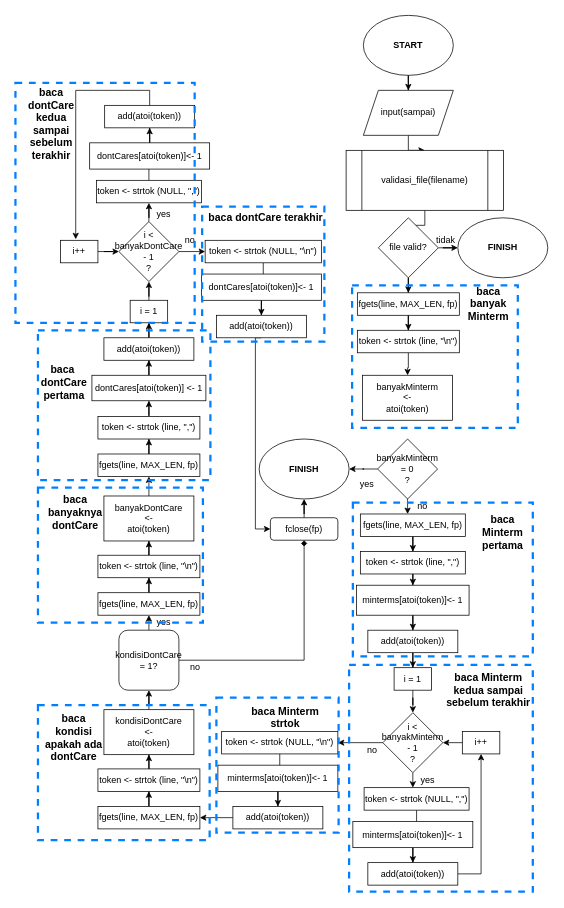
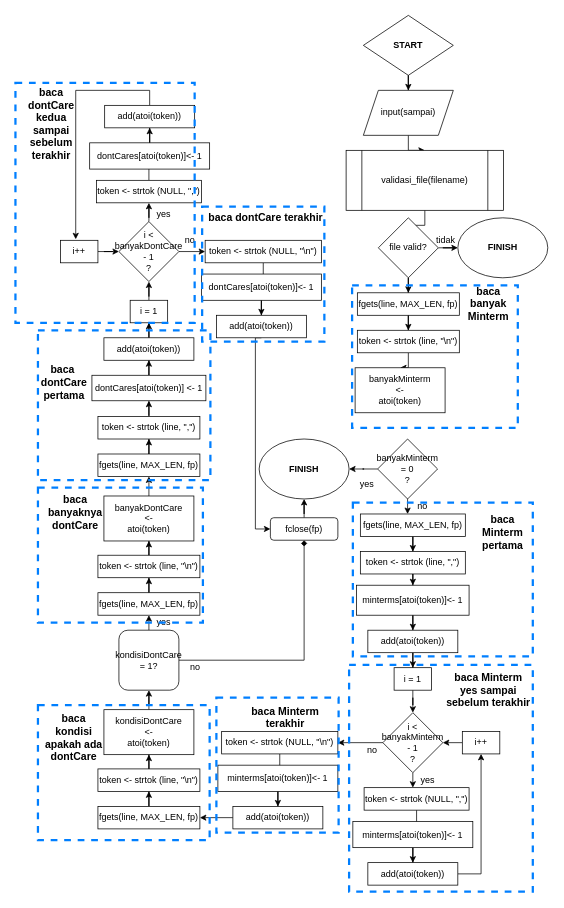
node "START": shape ellipse -> diamond
node "banyakMinterm <- atoi(token)": moved (408, 398) -> (400, 390)
node "baca Minterm kedua sampai sebelum terakhir": label "baca Minterm kedua sampai sebelum terakhir" -> "baca Minterm yes sampai sebelum terakhir"
node "baca Minterm strtok": label "baca Minterm strtok" -> "baca Minterm terakhir"
